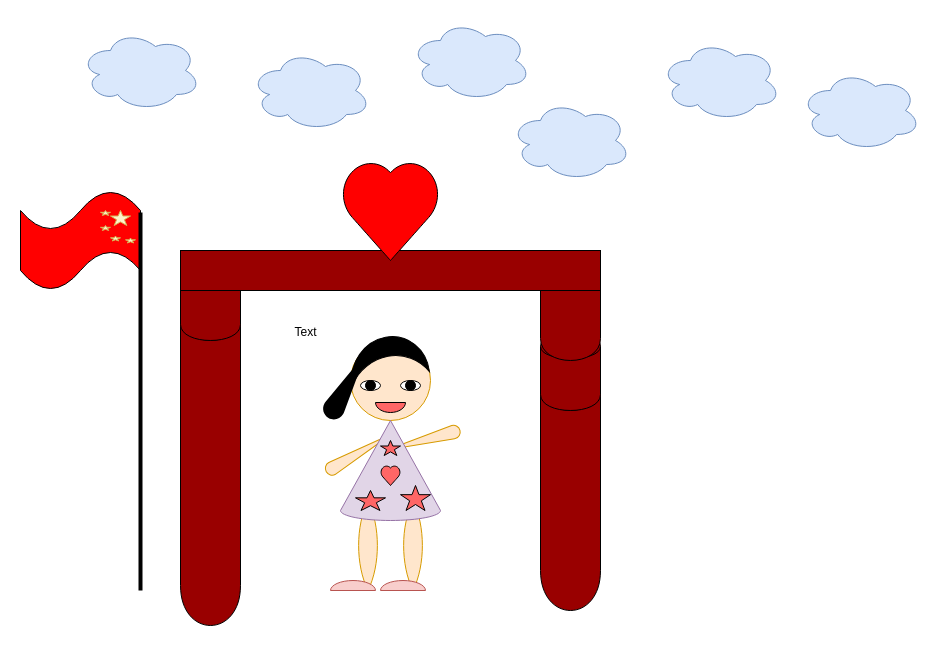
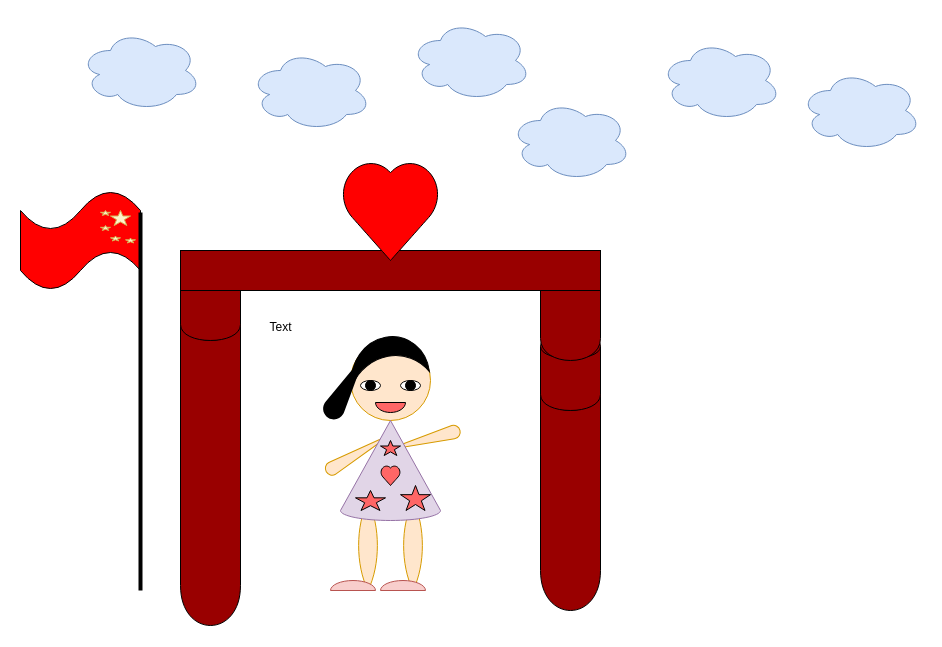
node "Text": moved (306, 333) -> (281, 328)
